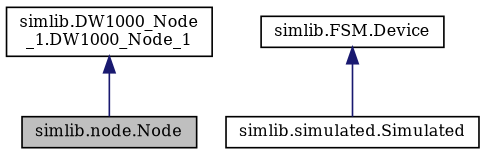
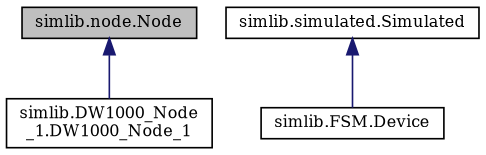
edge "simlib.simulated.Simulated" -> "simlib.FSM.Device": reversed
edge "simlib.node.Node" -> "simlib.DW1000_Node _1.DW1000_Node_1": reversed
